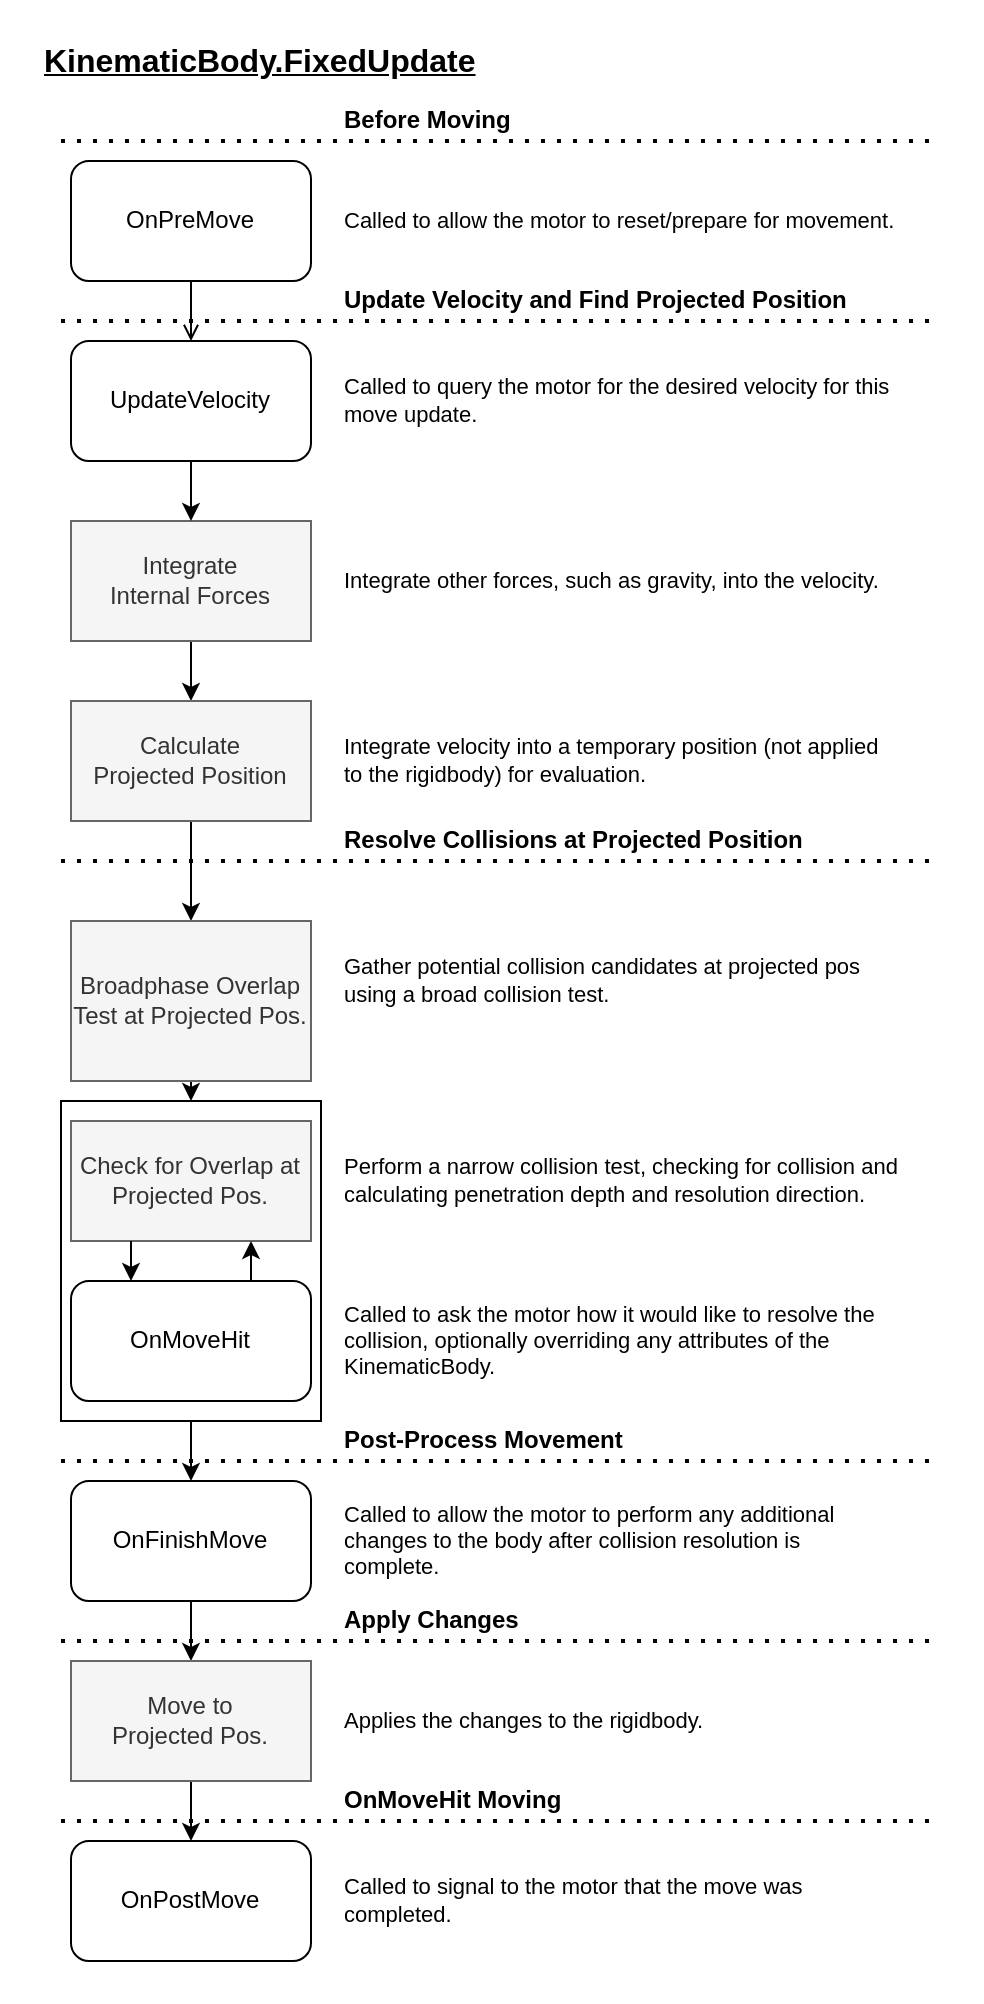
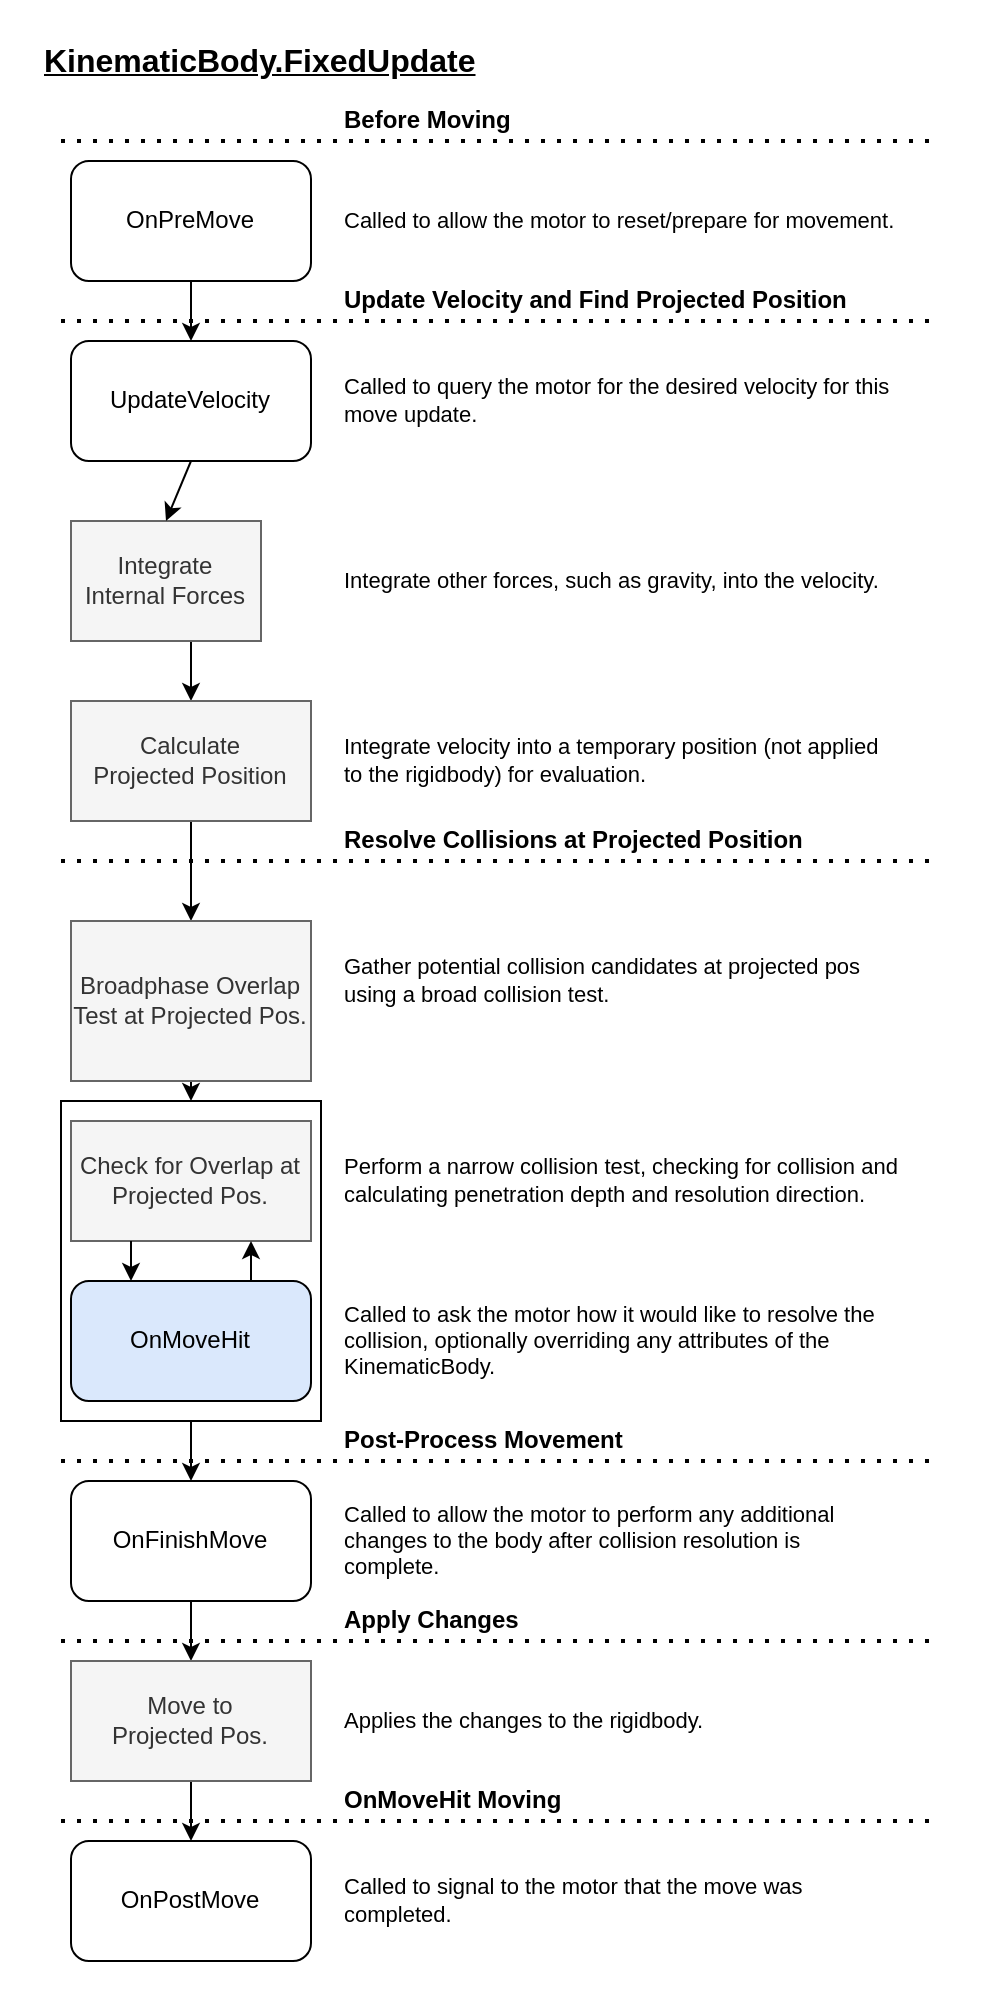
edge "OnPreMove" -> "UpdateVelocity": arrowhead open -> classic
node "Integrate Internal Forces": size 240x120 -> 190x120
node "OnMoveHit": fillcolor #ffffff -> #dae8fc
